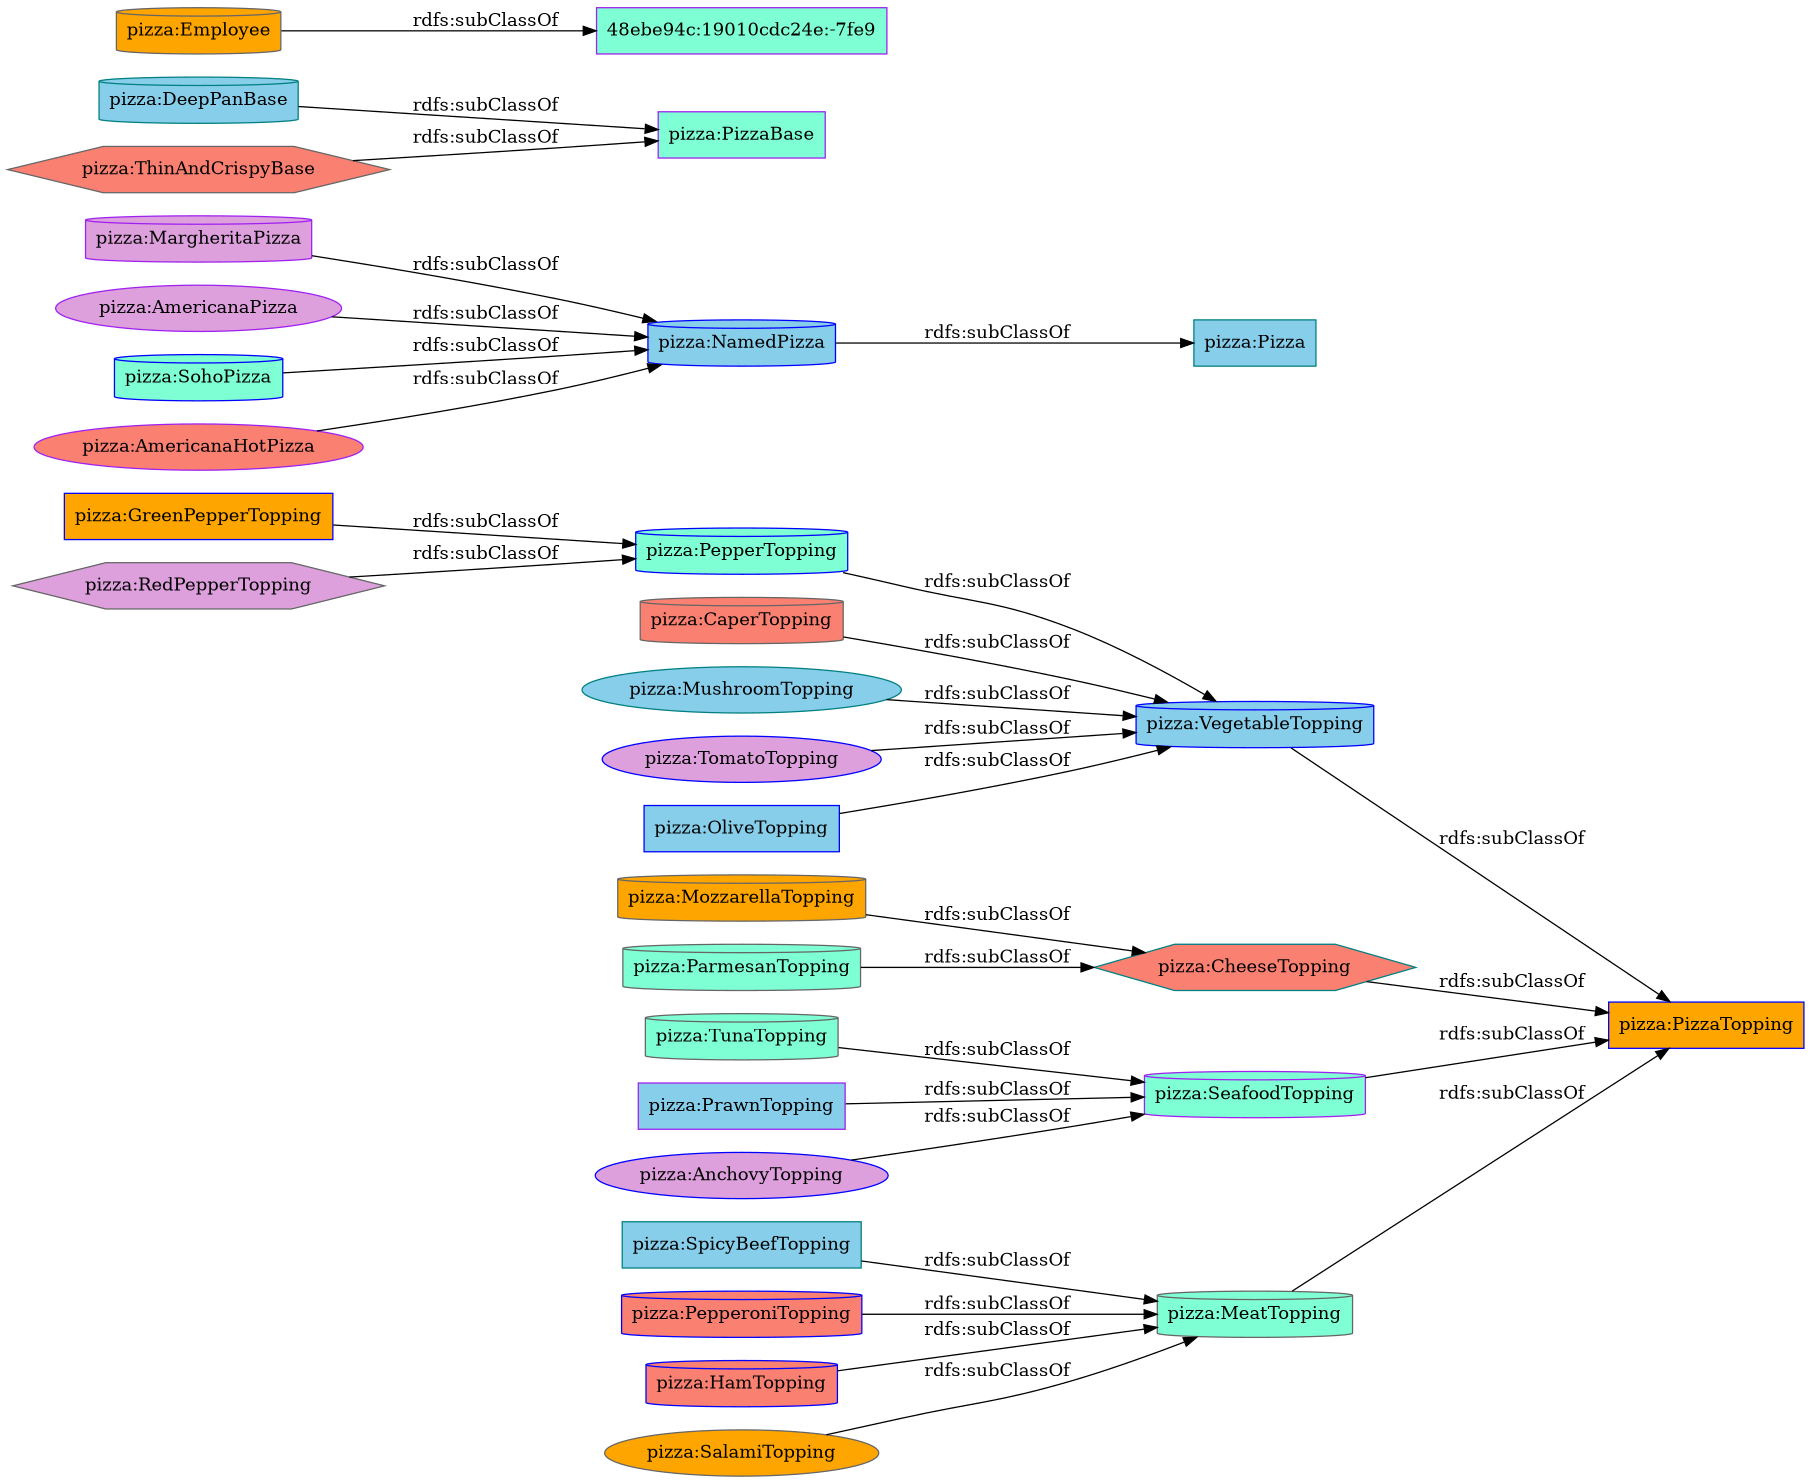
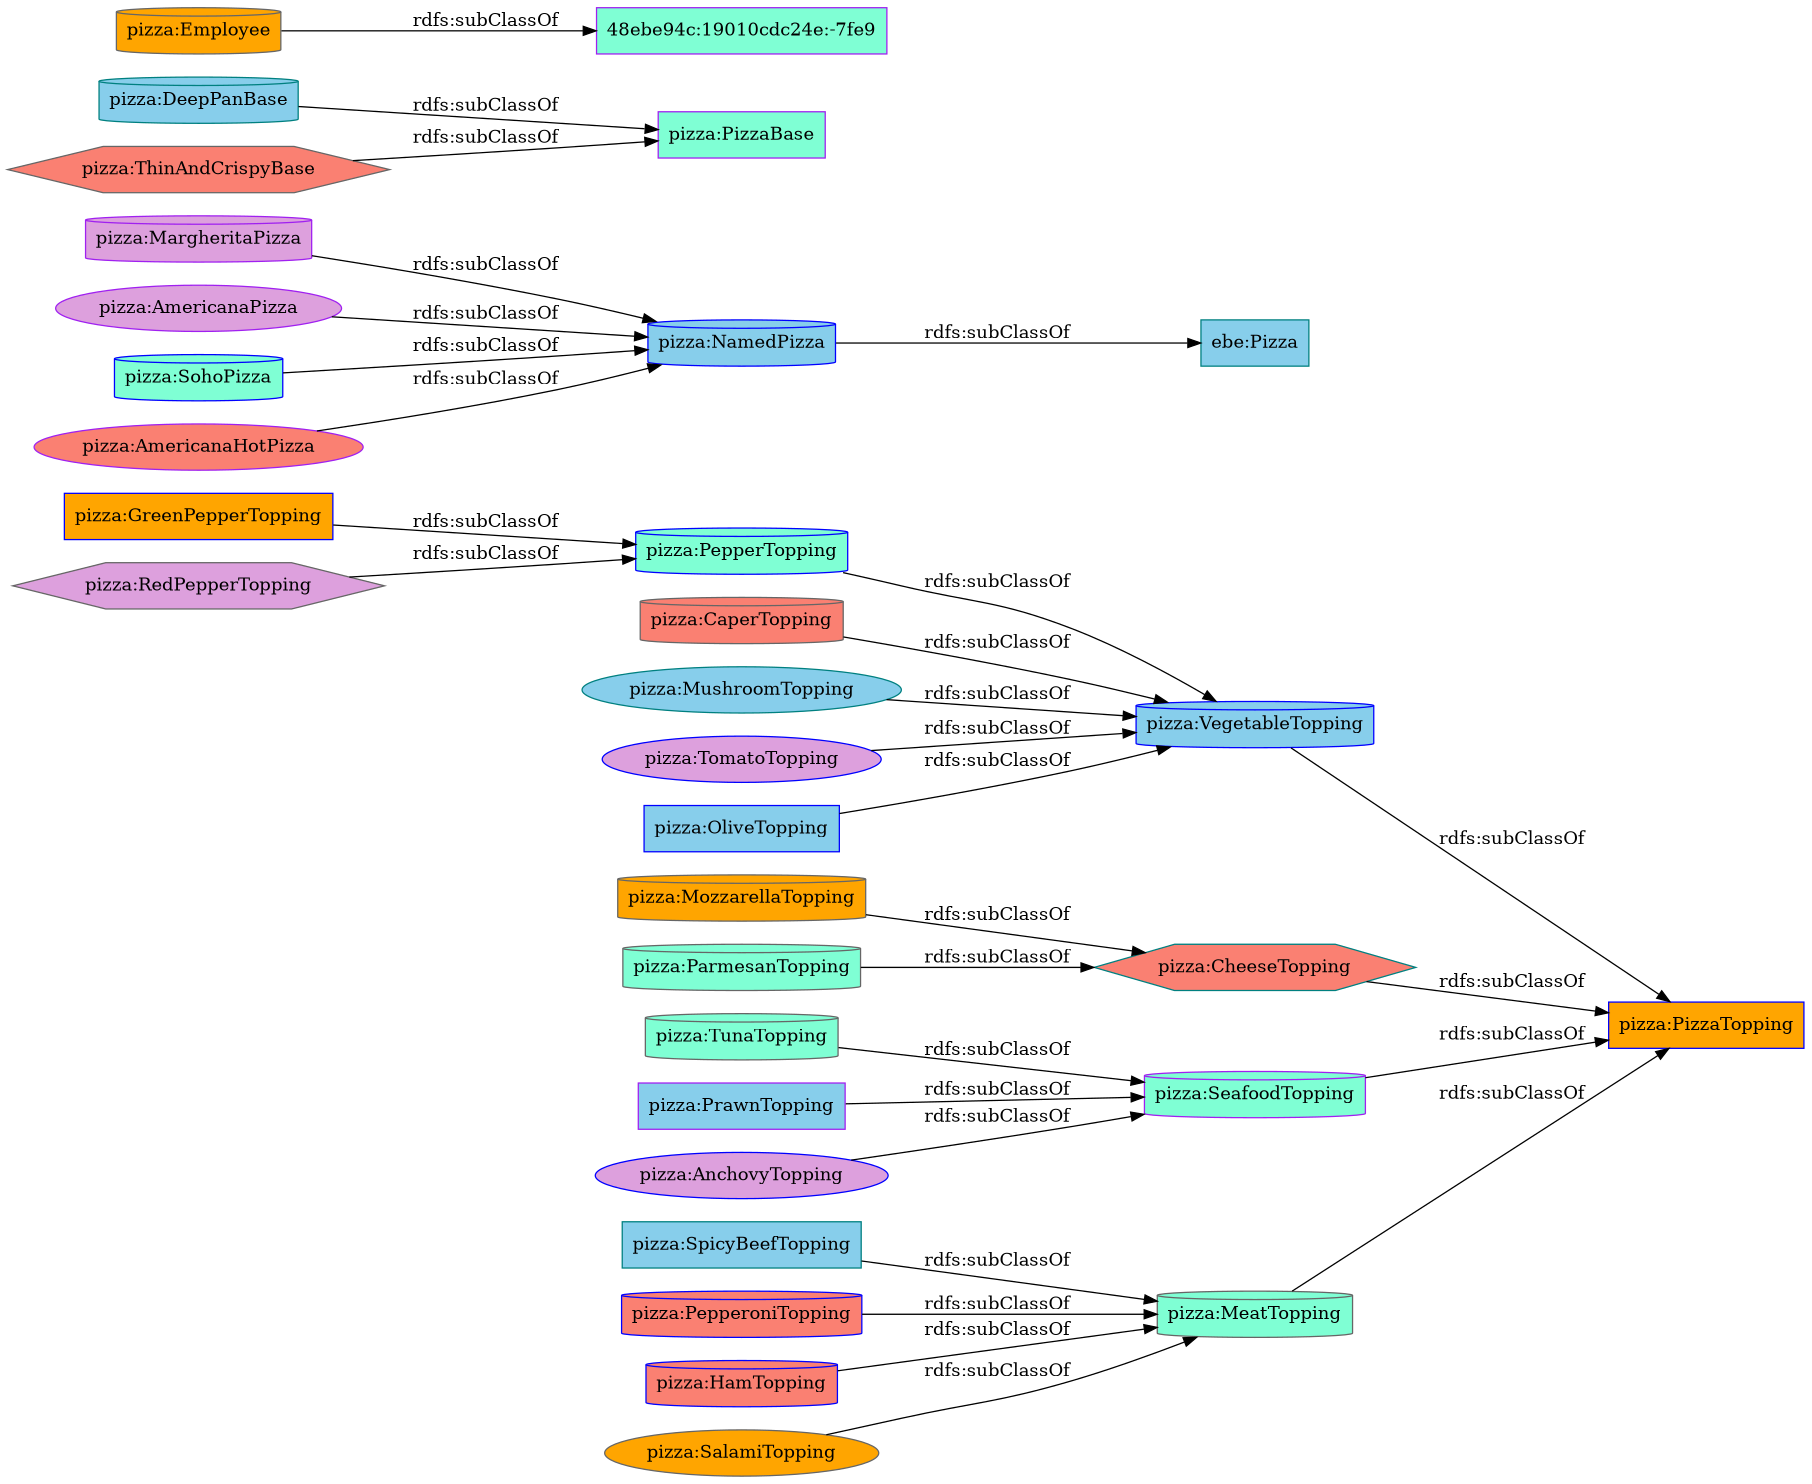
node "pizza:Pizza": label "pizza:Pizza" -> "ebe:Pizza"
